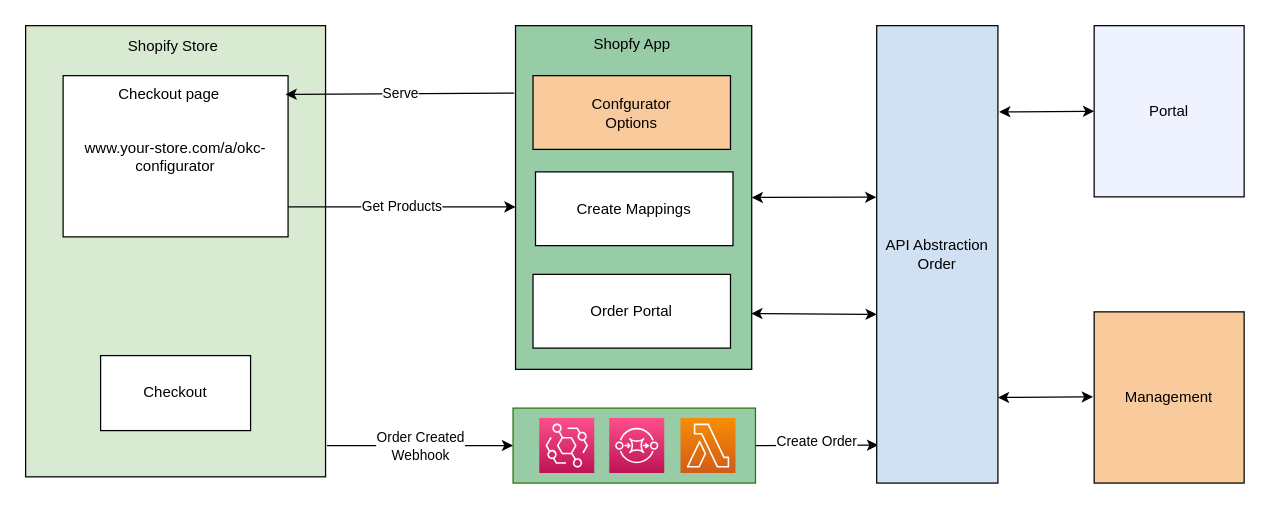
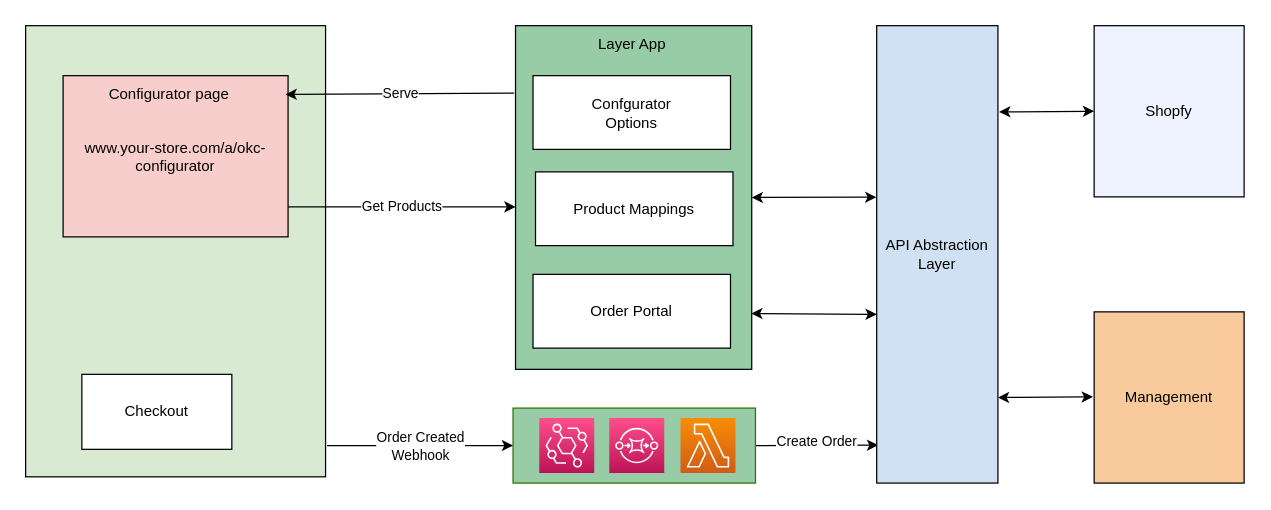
node "Shopfy App": label "Shopfy App" -> "Layer App"
node "Shopify Store": removed
node "Checkout page": label "Checkout page" -> "Configurator page"
node "Portal": label "Portal" -> "Shopfy"
node "Confgurator Options": fillcolor #f9cb9c -> #ffffff
node "www.your-store.com/a/okc-configurator": fillcolor #ffffff -> #f8cecc
node "Create Mappings": label "Create Mappings" -> "Product Mappings"
node "API Abstraction Order": label "API Abstraction Order" -> "API Abstraction Layer"
node "Checkout": moved (176, 393) -> (157, 412)
